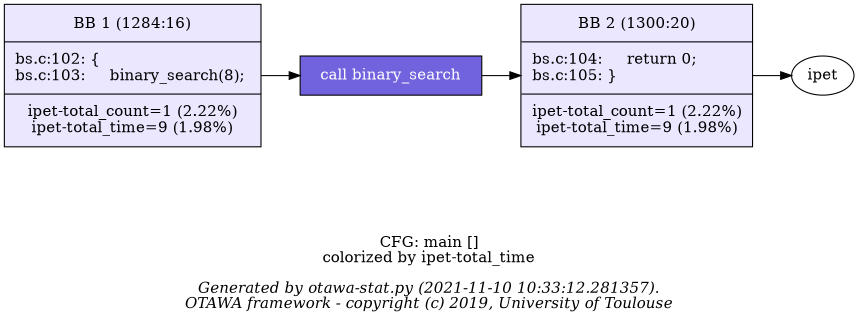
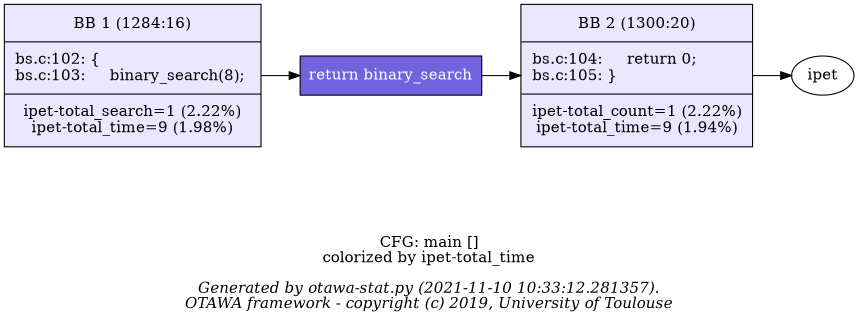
node "call binary_search": label "call binary_search" -> "return binary_search"
node "BB 1 (1284:16)": text "ipet-total_count=1 (2.22%)" -> "ipet-total_search=1 (2.22%)"
node "BB 2 (1300:20)": text "ipet-total_time=9 (1.98%)" -> "ipet-total_time=9 (1.94%)"
